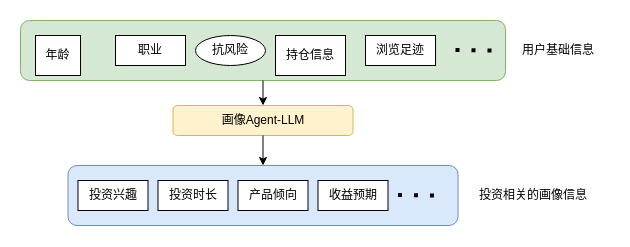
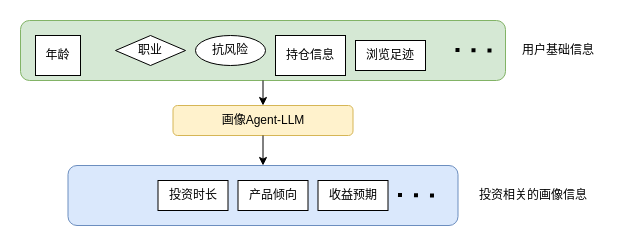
node "职业": shape rectangle -> diamond
node "浏览足迹": moved (401, 51) -> (391, 56)
node "投资兴趣": removed
